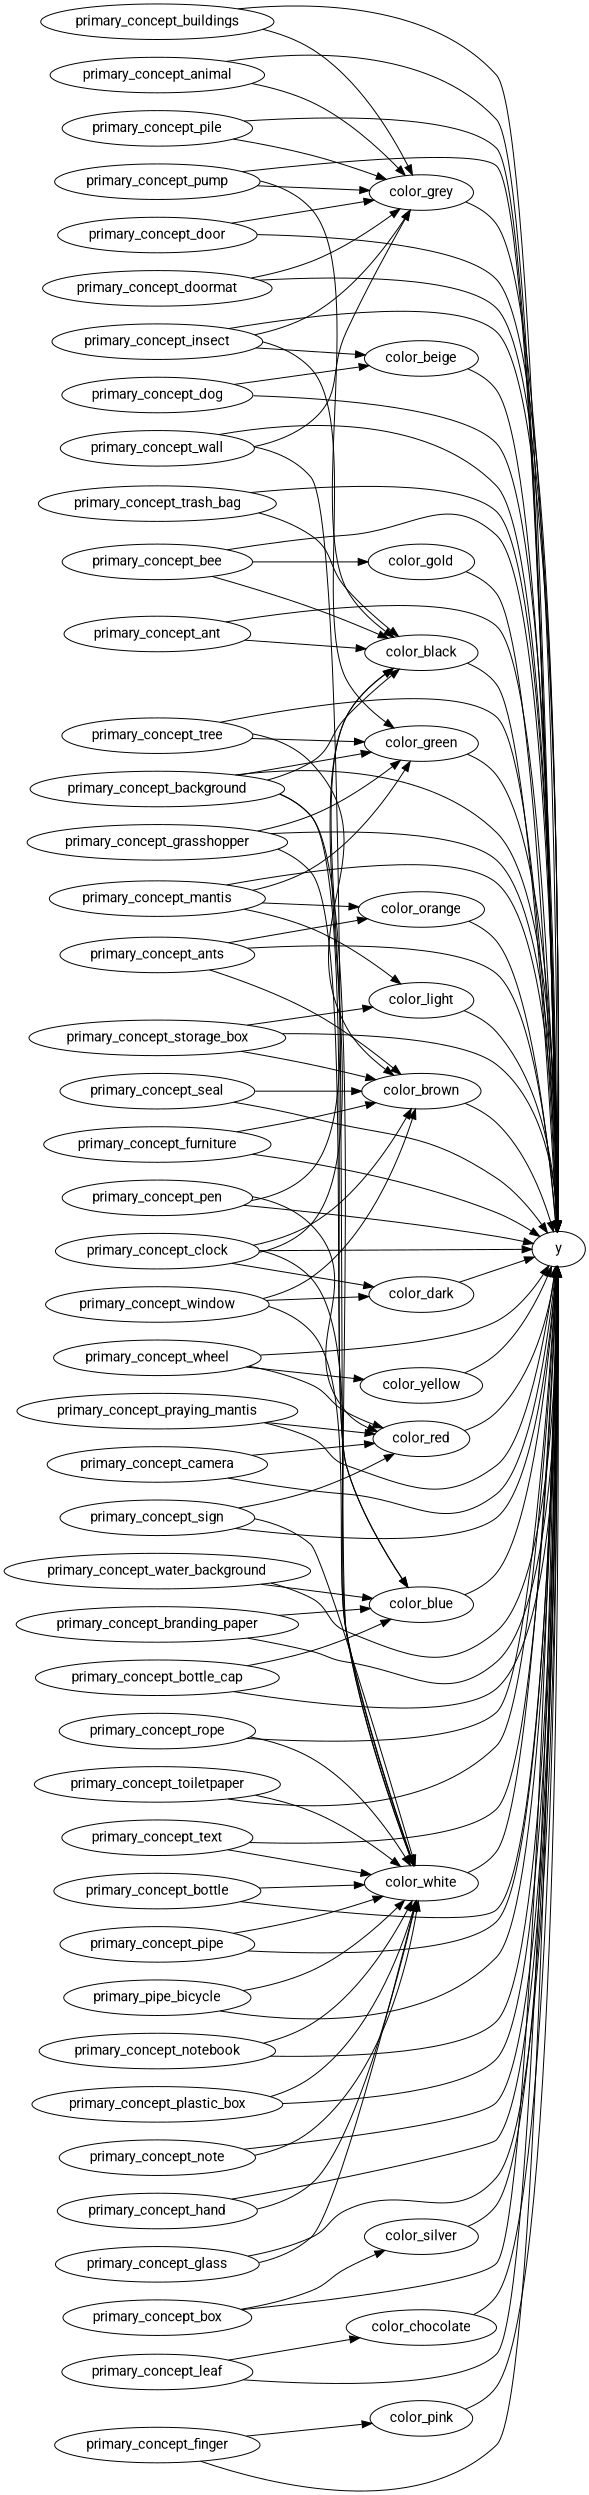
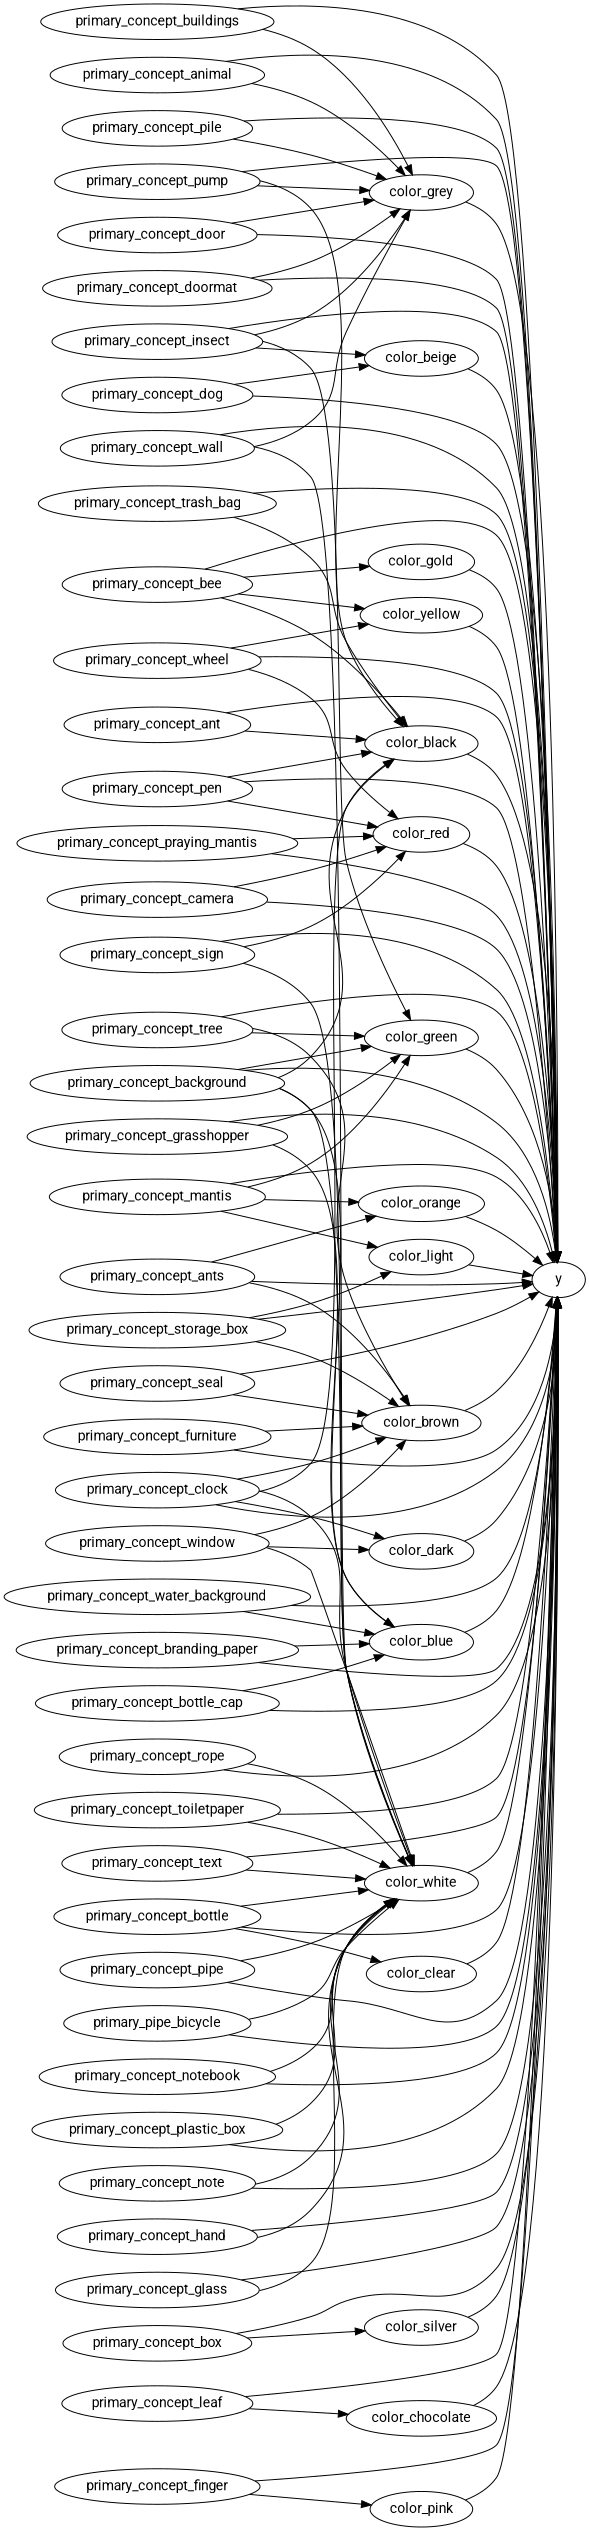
edge "primary_concept_bee" -> "color_yellow": added
node "color_clear": added
